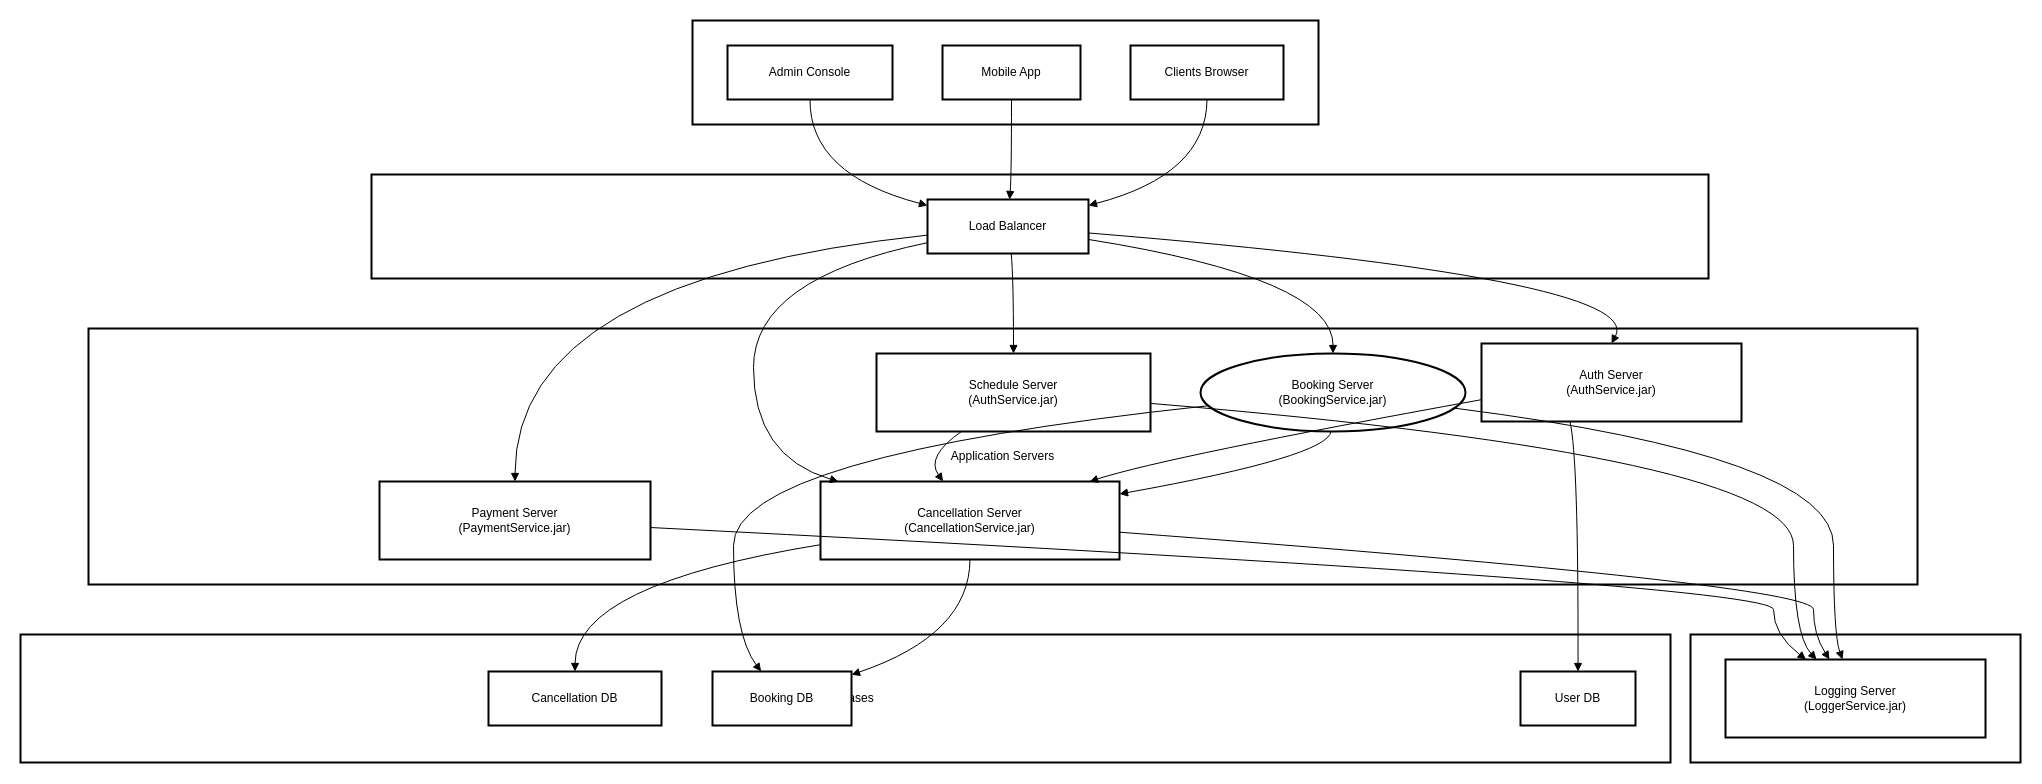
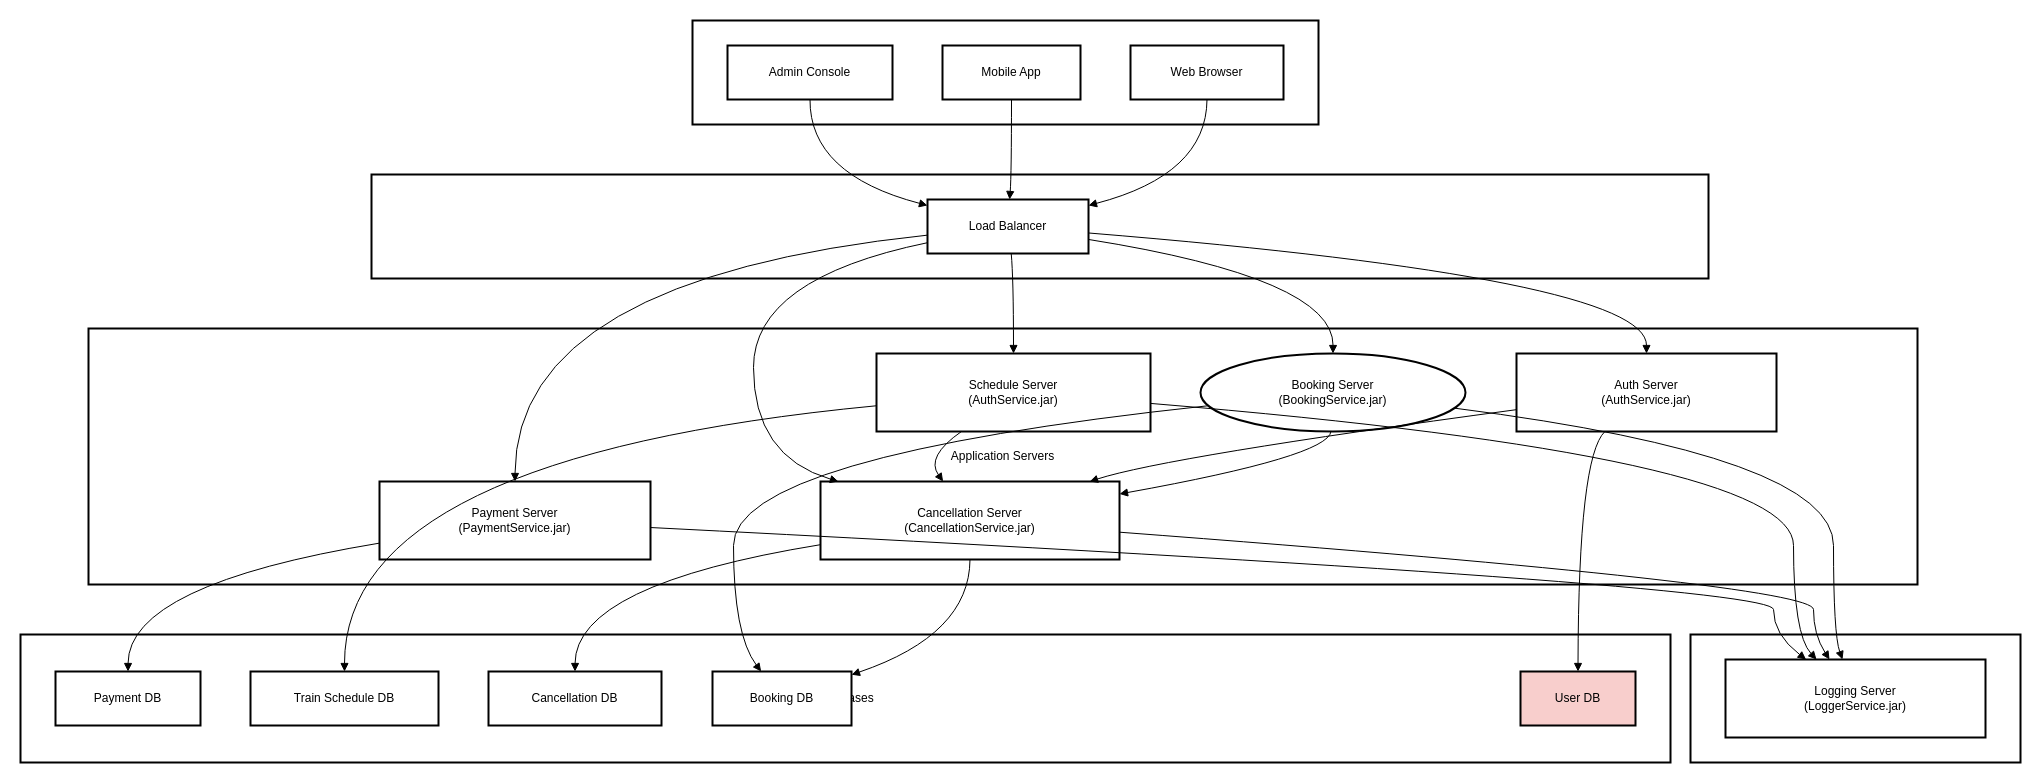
node "Clients Browser": label "Clients Browser" -> "Web Browser"
node "Auth Server (AuthService.jar)": moved (1612, 383) -> (1647, 393)
edge "Schedule Server (AuthService.jar)" -> "Train Schedule DB": added
edge "Payment Server (PaymentService.jar)" -> "Payment DB": added
node "Payment DB": added
node "Train Schedule DB": added
node "User DB": fillcolor #ffffff -> #f8cecc
